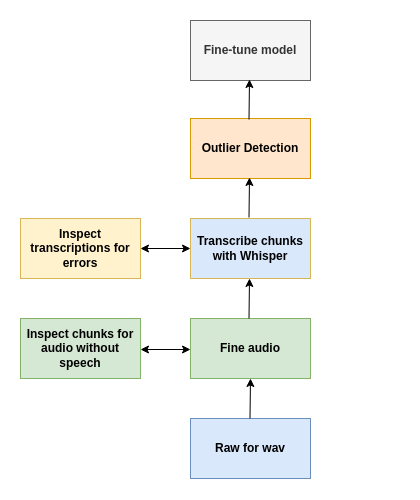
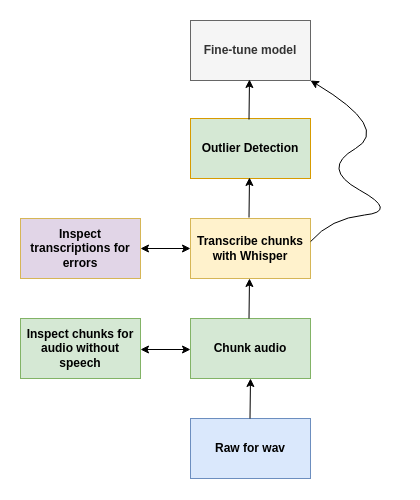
node "Outlier Detection": fillcolor #ffe6cc -> #d5e8d4
edge "Transcribe chunks with Whisper" -> "Fine-tune model": added
node "Inspect transcriptions for errors": fillcolor #fff2cc -> #e1d5e7
node "Transcribe chunks with Whisper": fillcolor #dae8fc -> #fff2cc
node "Fine audio": label "Fine audio" -> "Chunk audio"
